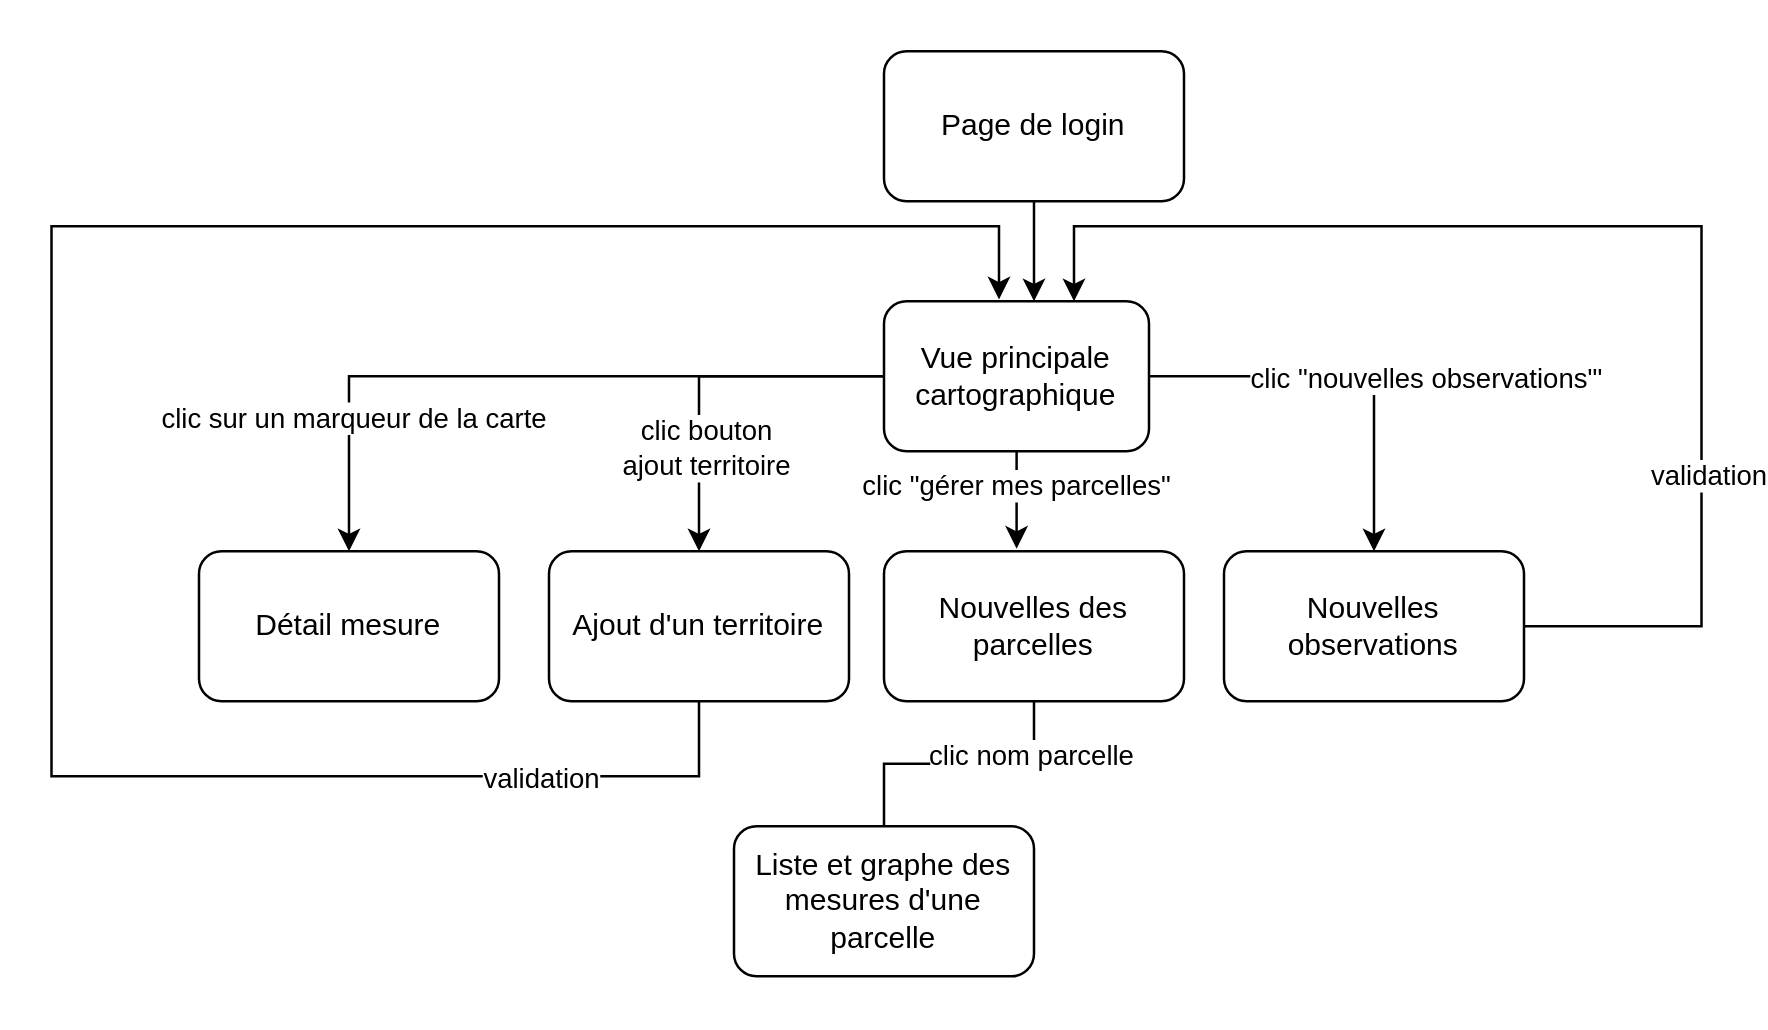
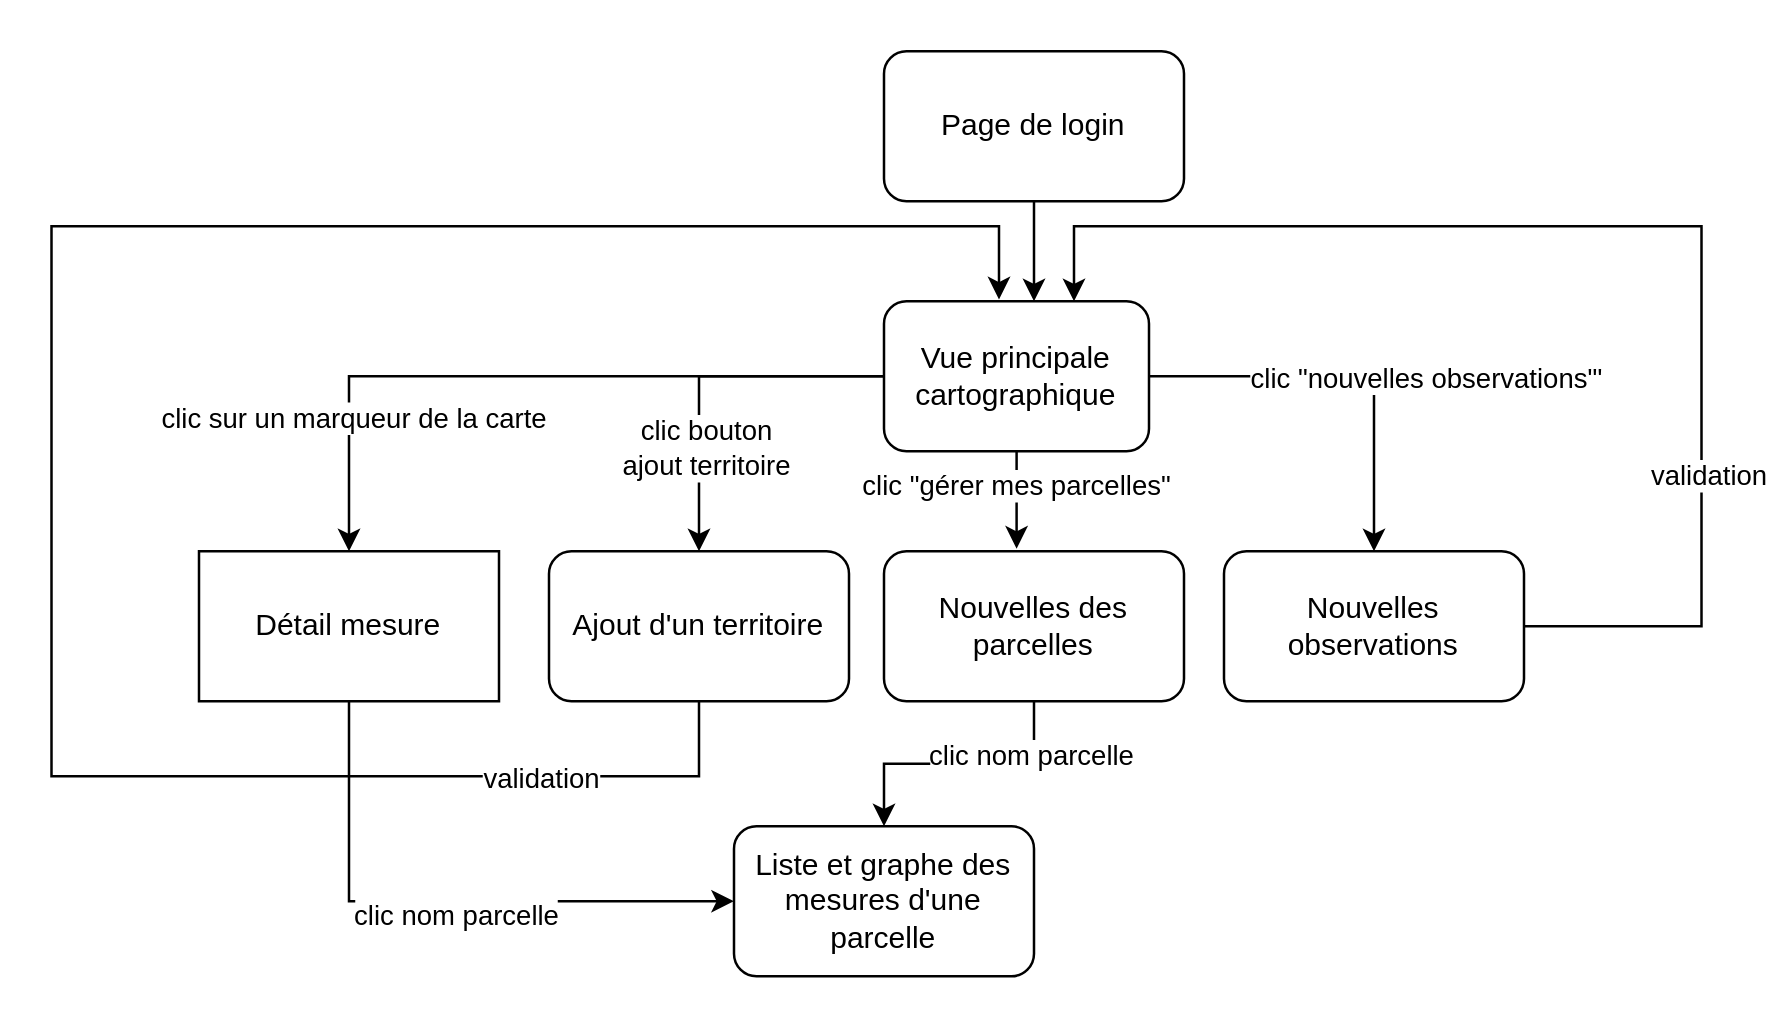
node "Détail mesure": shape rounded rectangle -> rectangle
edge "Nouvelles des parcelles" -- "Liste et graphe des mesures d'une parcelle": arrowhead none -> classic
edge "Détail mesure" -> "Liste et graphe des mesures d'une parcelle": added, label "clic nom parcelle"
